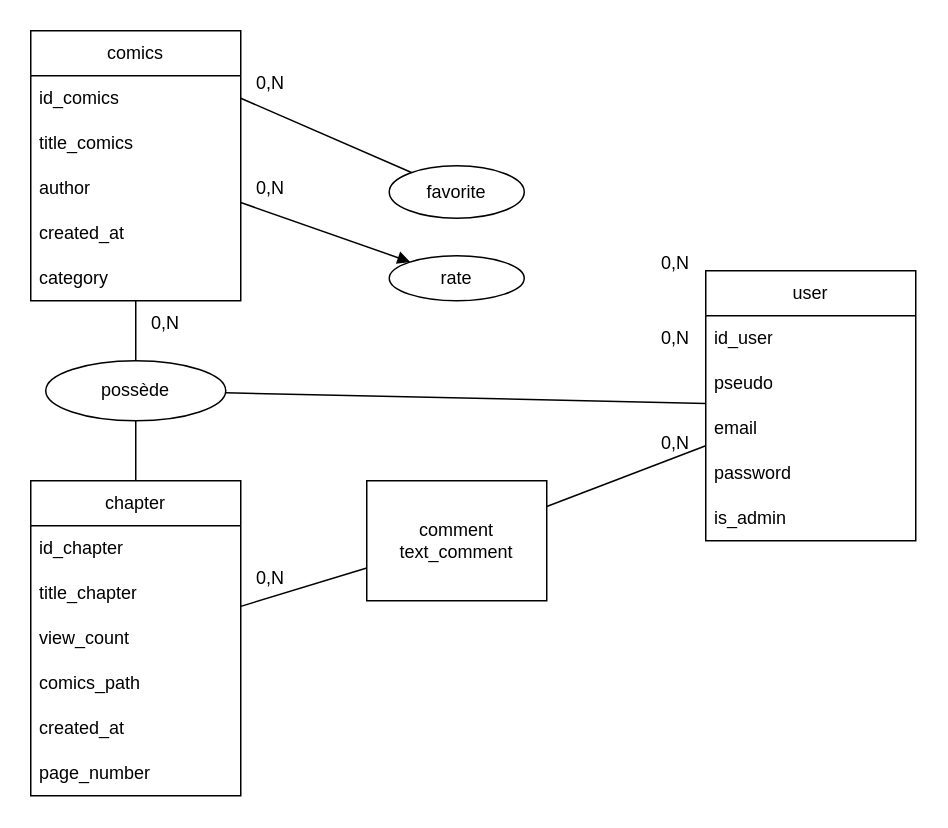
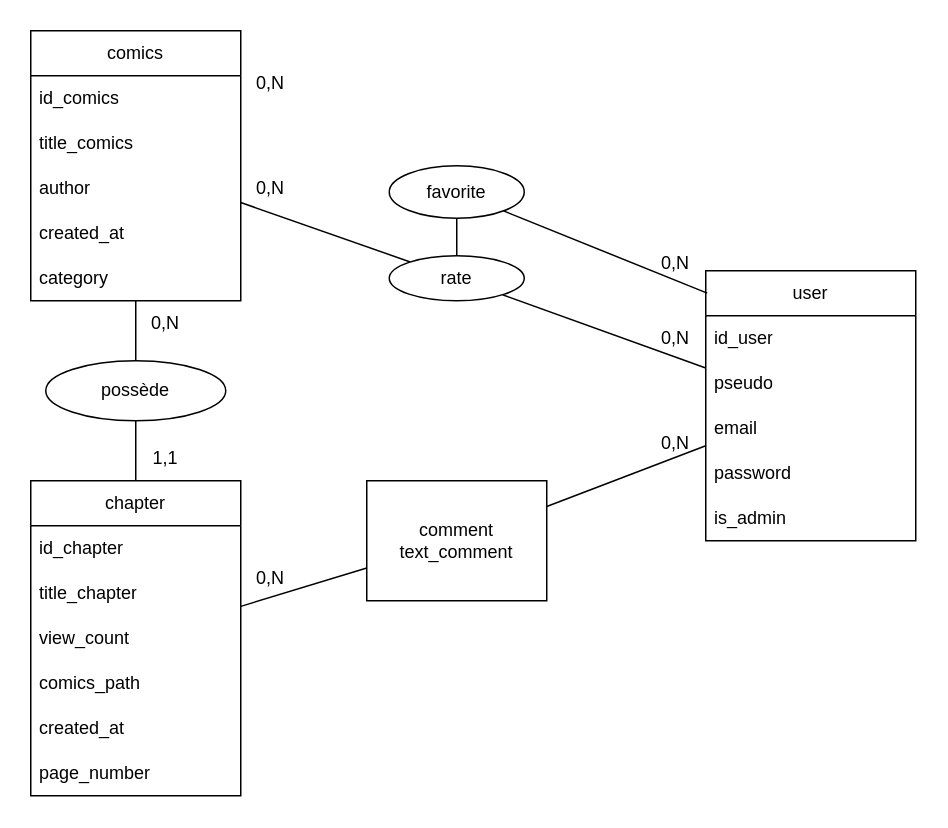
edge "id_comics" -- "favorite": now "rate" -- "favorite"
edge "favorite" -- "user": added
edge "comics" -> "rate": arrowhead block -> none
edge "possède" -- "user": now "rate" -- "user"
node "1,1": added
